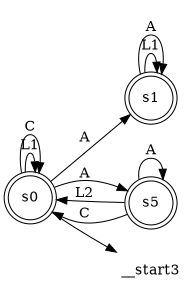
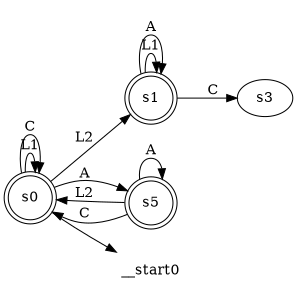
node "s3": added
edge "s0" -> "s1": label "A" -> "L2"
node "__start3": label "__start3" -> "__start0"
